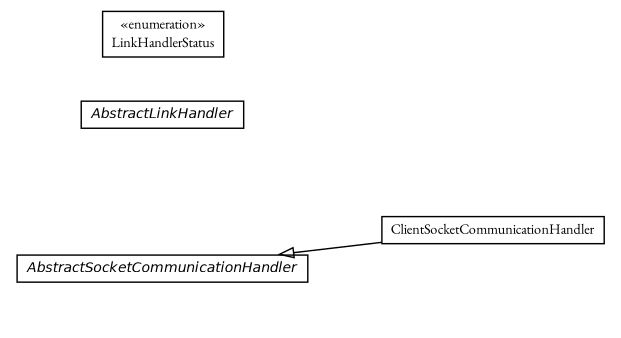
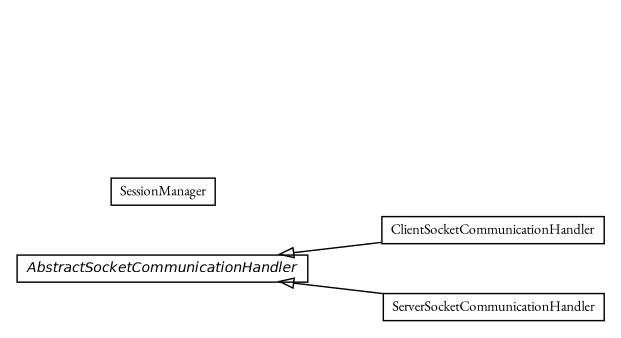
node "LinkHandlerStatus": removed
node "AbstractLinkHandler": removed
node "SessionManager": added
node "ServerSocketCommunicationHandler": added
